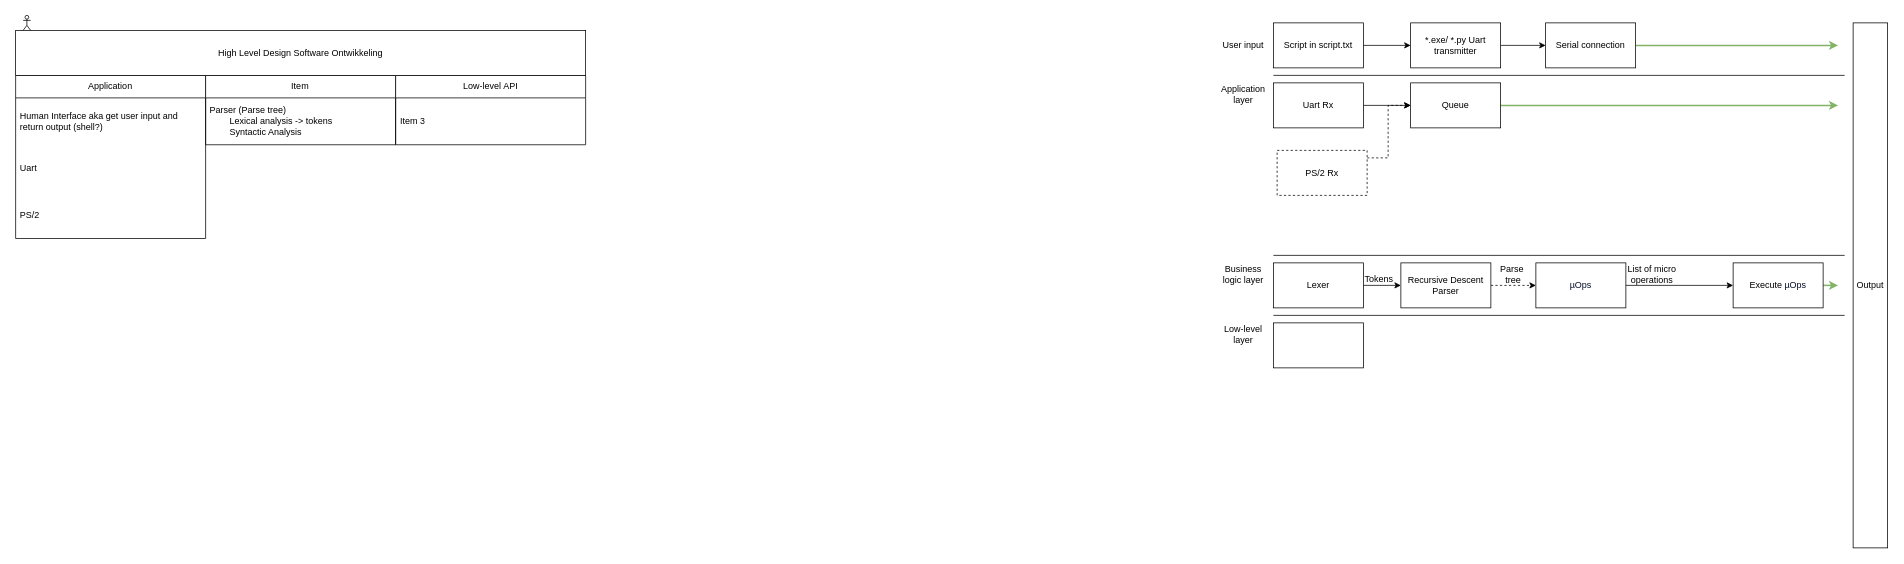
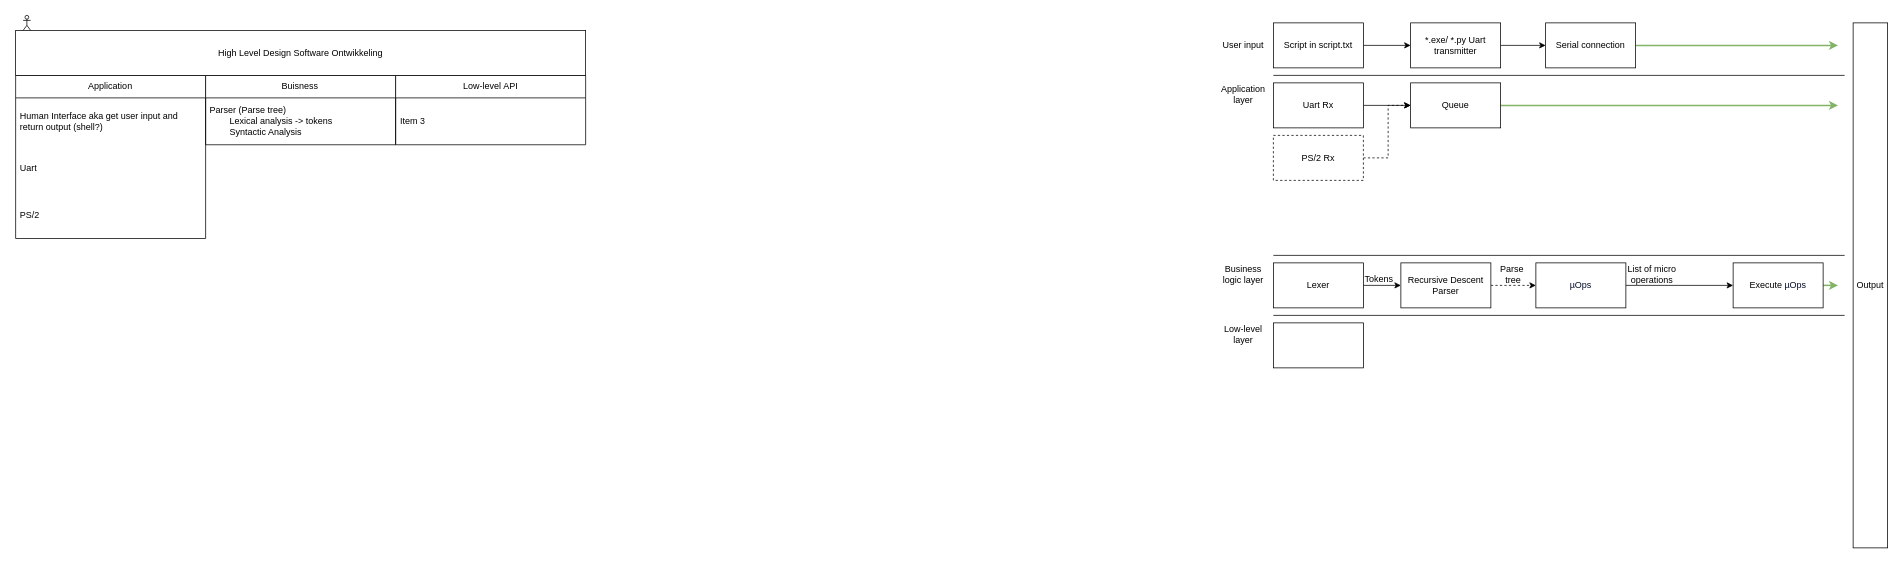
node "Item": label "Item" -> "Buisness"
node "PS/2 Rx": moved (1322, 173) -> (1318, 158)
